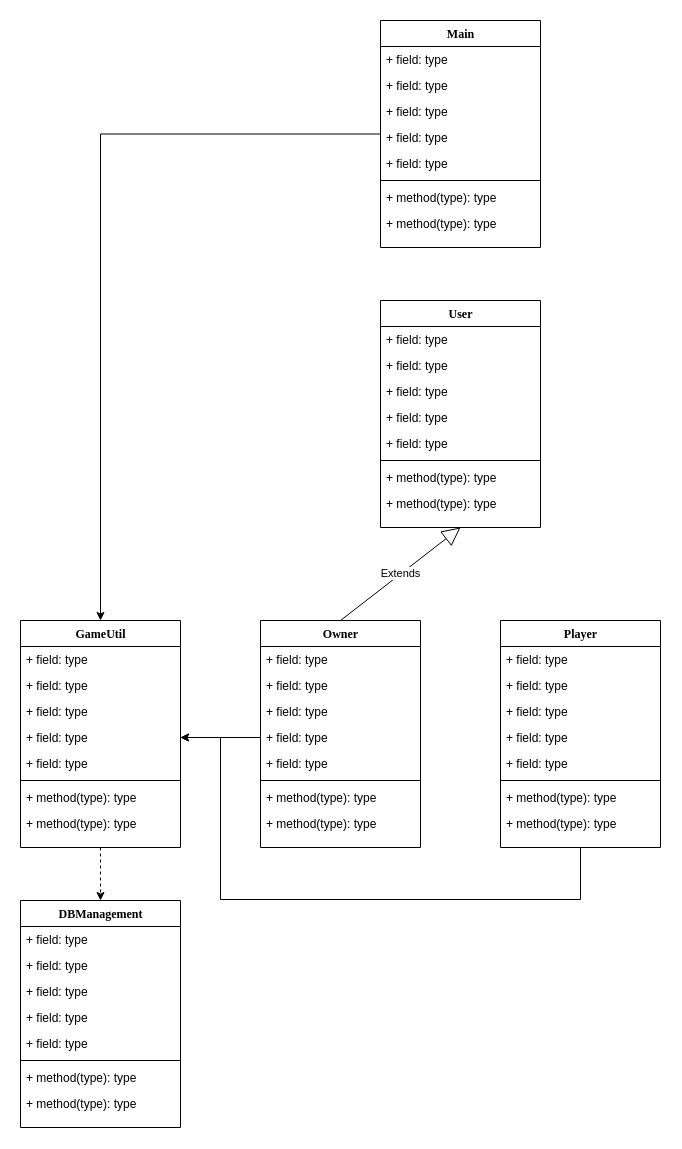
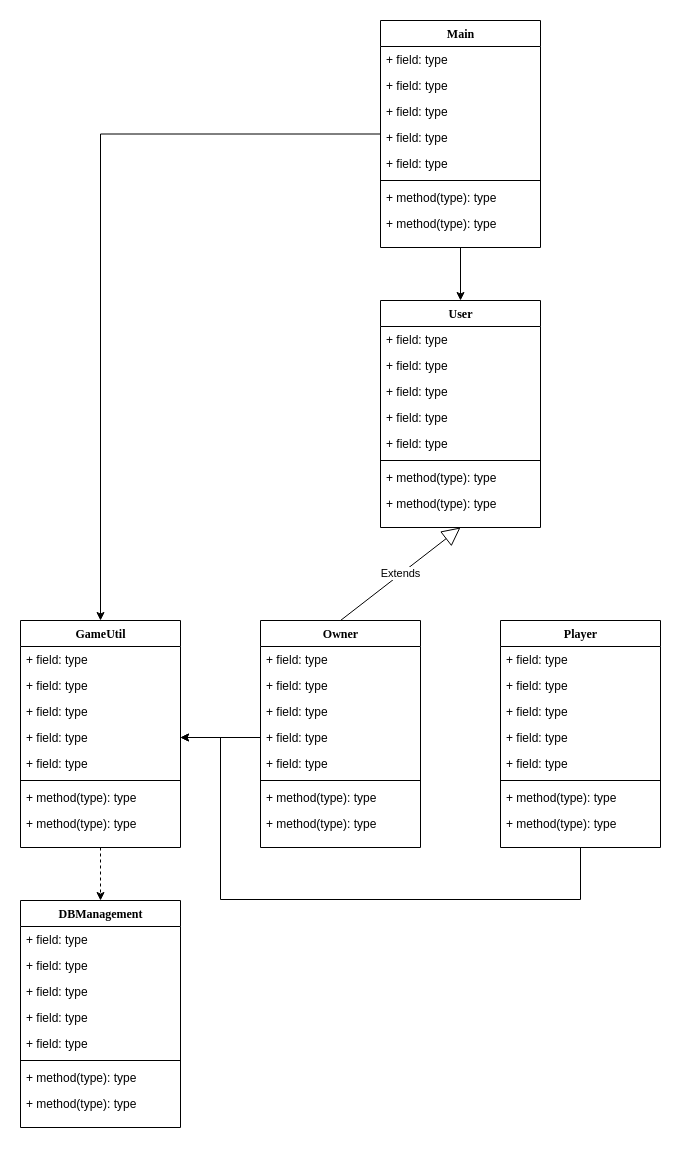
edge "Main" -> "User": added
